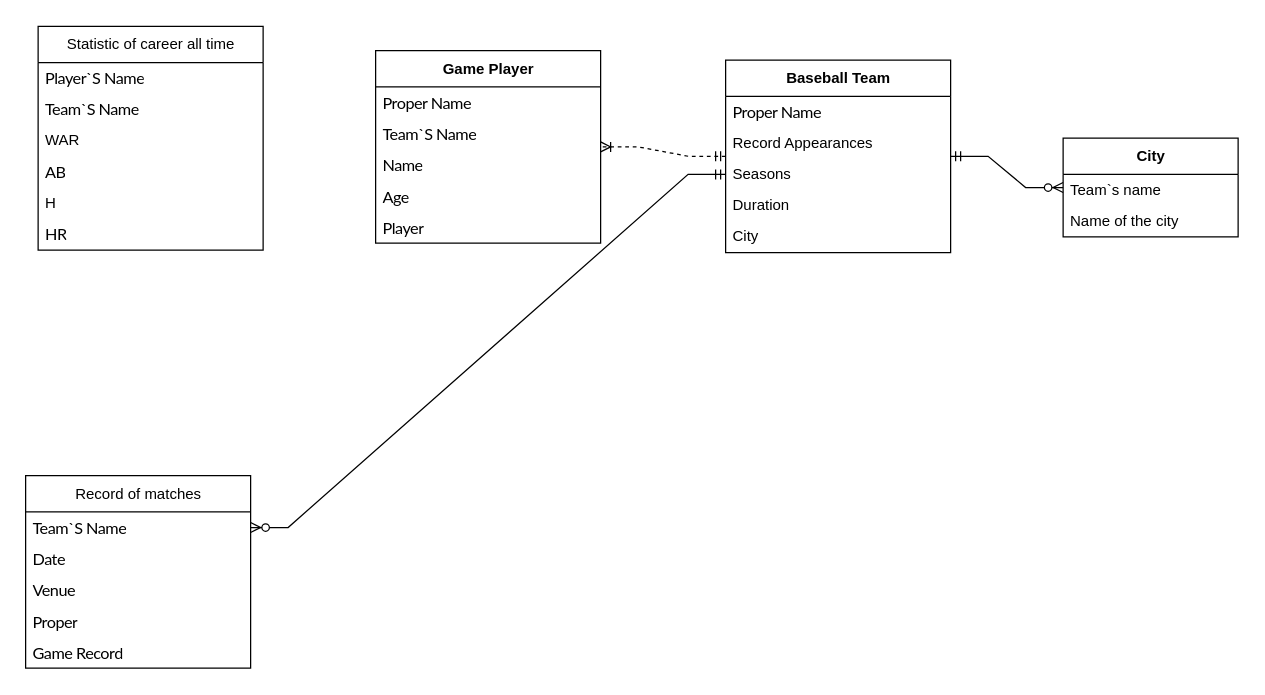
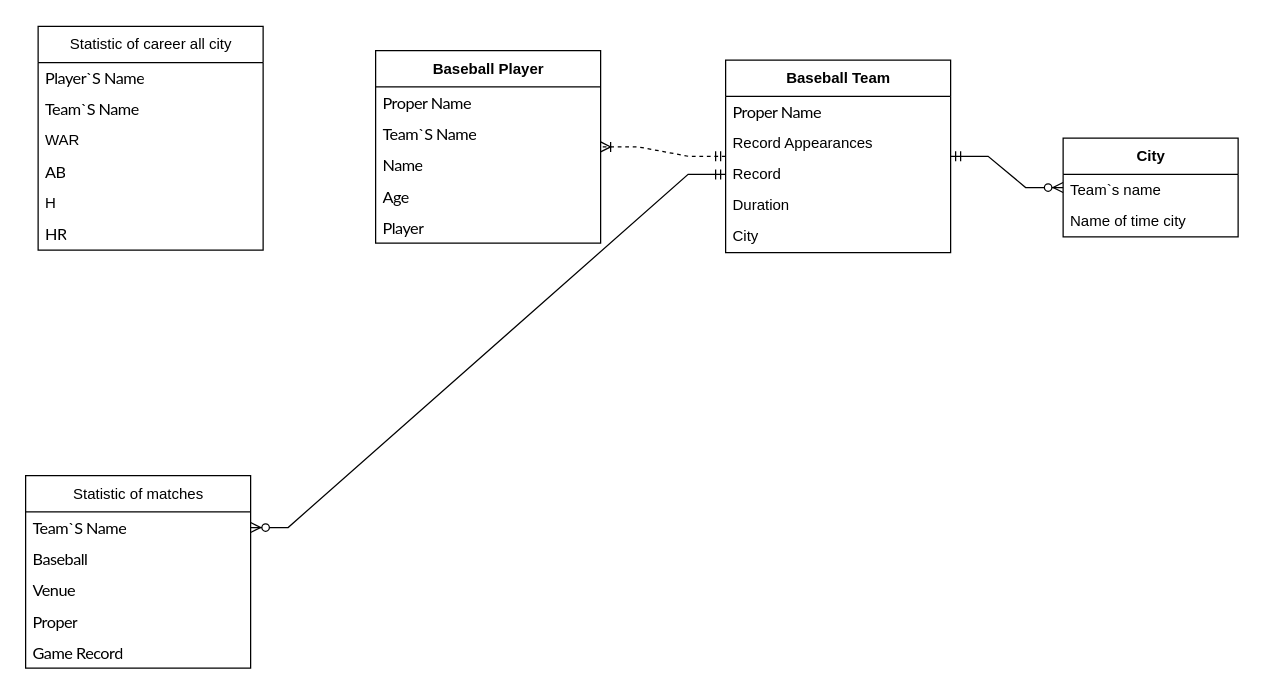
node "Statistic of career all time": label "Statistic of career all time" -> "Statistic of career all city"
node "Game Player": label "Game Player" -> "Baseball Player"
node "Seasons": label "Seasons" -> "Record"
node "Name of the city": label "Name of the city" -> "Name of time city"
node "Record of matches": label "Record of matches" -> "Statistic of matches"
node "Date": label "Date" -> "Baseball"
